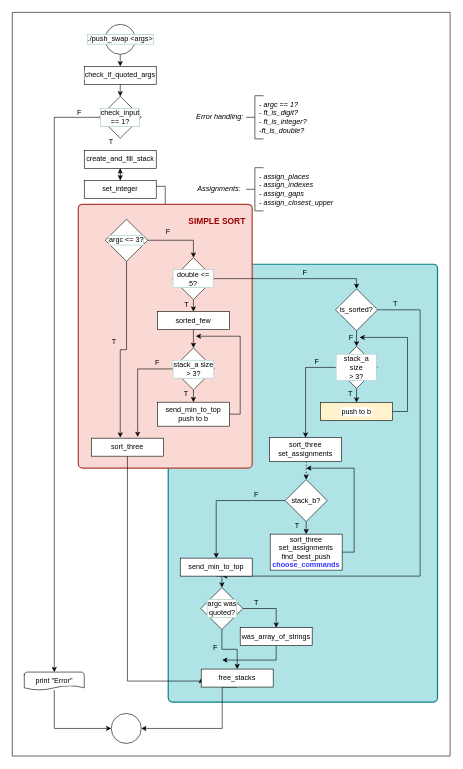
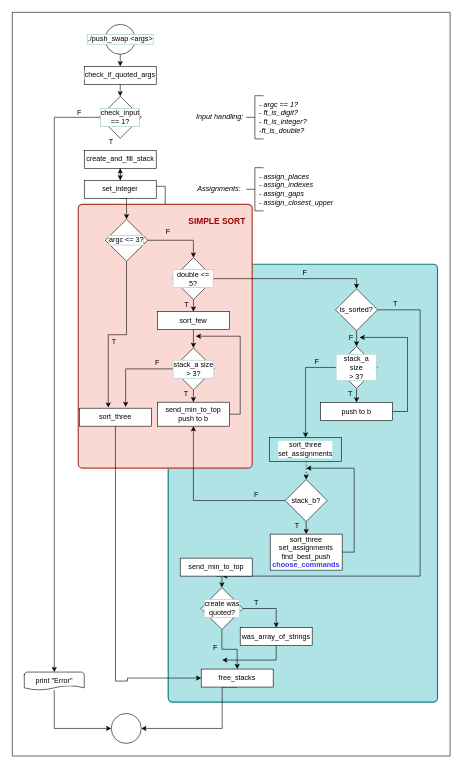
node "Error handling:": label "Error handling:" -> "Input handling:"
edge "set_integer" -> "argc <= 3?": added
node "sorted_few": label "sorted_few" -> "sort_few"
node "push to b": fillcolor #fff2cc -> #ffffff
node "sort_three": moved (128, 447) -> (116, 417)
node "sort_three set_assignments": fillcolor #ffffff -> #b0e3e6
edge "stack_b?" -> "send_min_to_top": now "stack_b?" -> "send_min_to_top push to b"
node "argc was quoted?": label "argc was quoted?" -> "create was quoted?"
